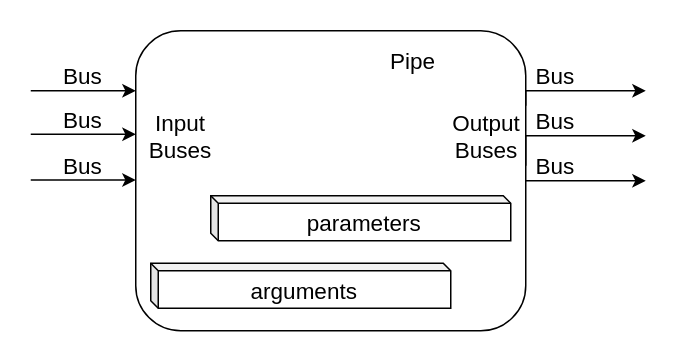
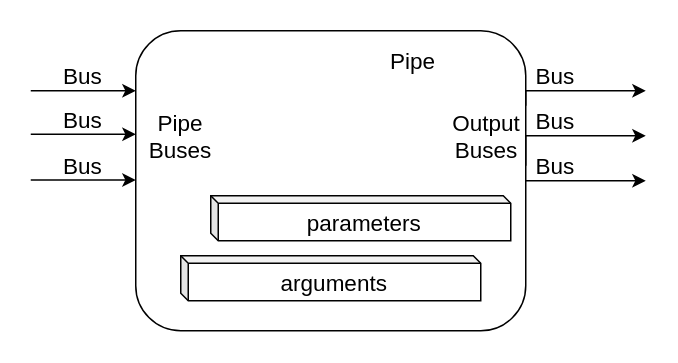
node "Input Buses": label "Input Buses" -> "Pipe Buses"
node "arguments": moved (301, 286) -> (331, 278)
